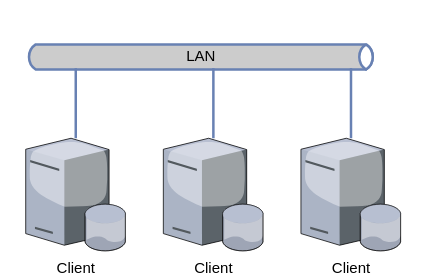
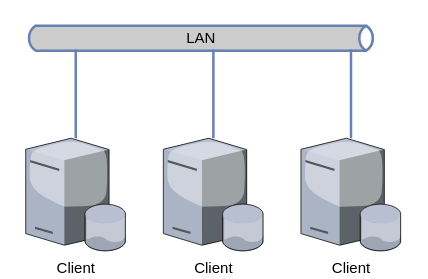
node "LAN": moved (201, 57) -> (201, 38)
